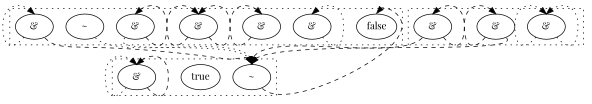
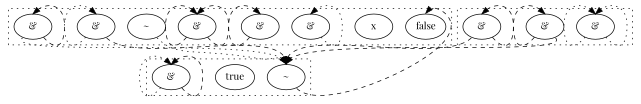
node "x": added
